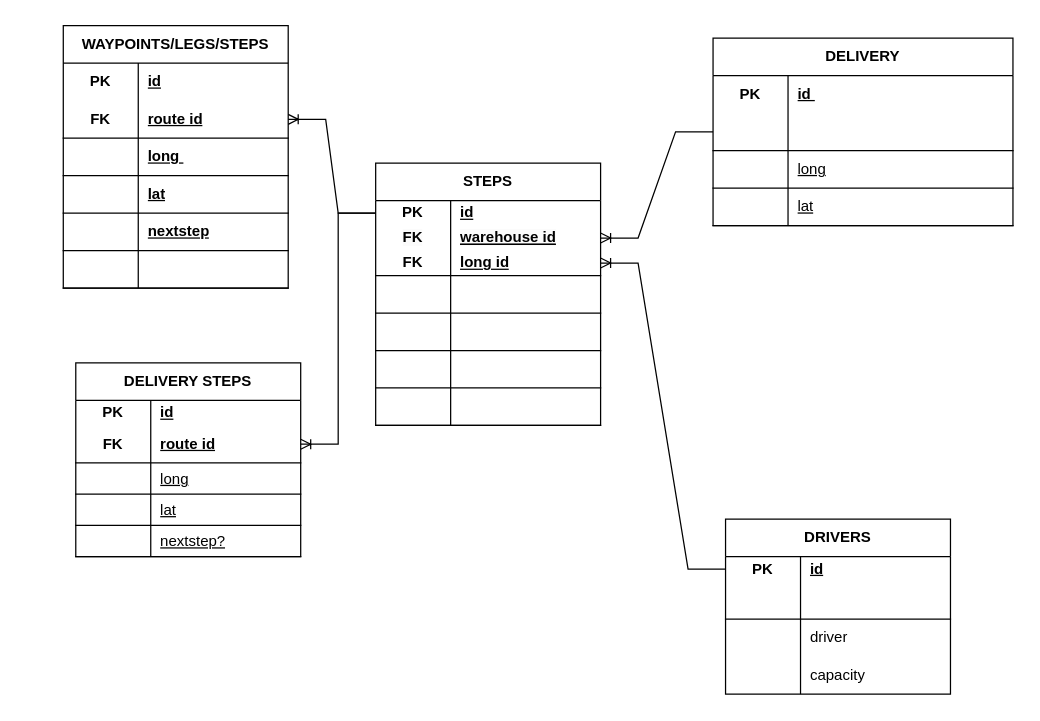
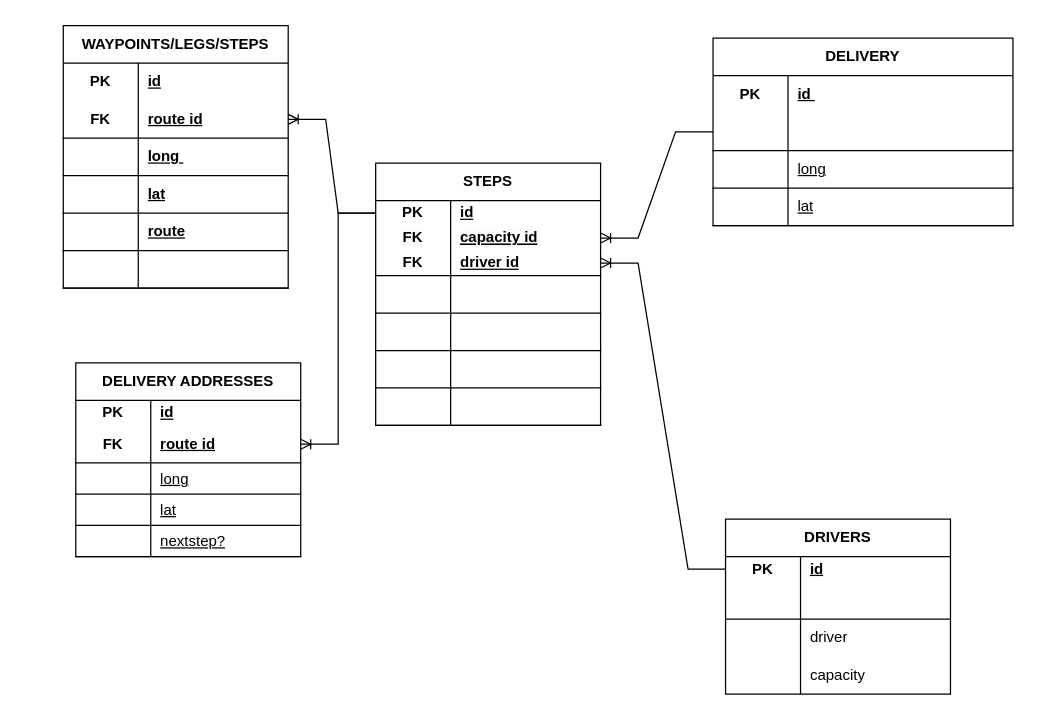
node "nextstep": label "nextstep" -> "route"
node "warehouse id": label "warehouse id" -> "capacity id"
node "long id": label "long id" -> "driver id"
node "DELIVERY STEPS": label "DELIVERY STEPS" -> "DELIVERY ADDRESSES"
